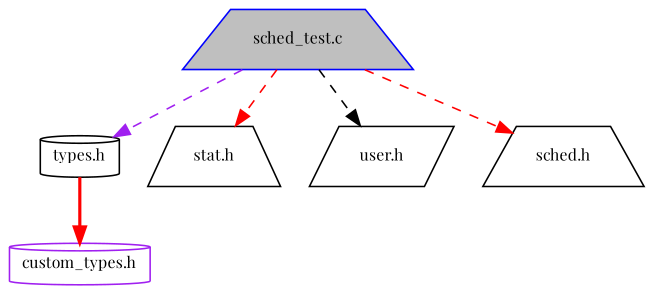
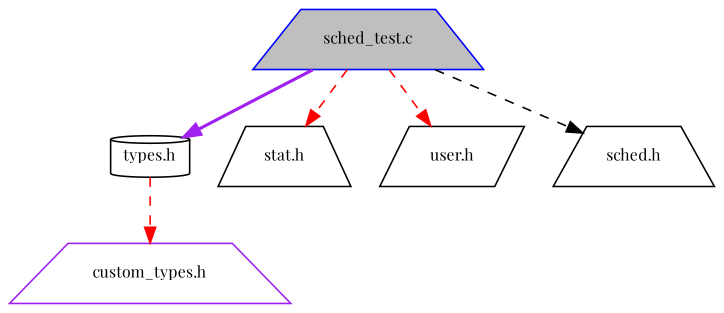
edge "sched_test.c" -> "user.h": color black -> red
edge "sched_test.c" -> "sched.h": color red -> black
edge "sched_test.c" -> "types.h": style dashed -> bold
edge "types.h" -> "custom_types.h": style bold -> dashed
node "custom_types.h": shape cylinder -> trapezium
